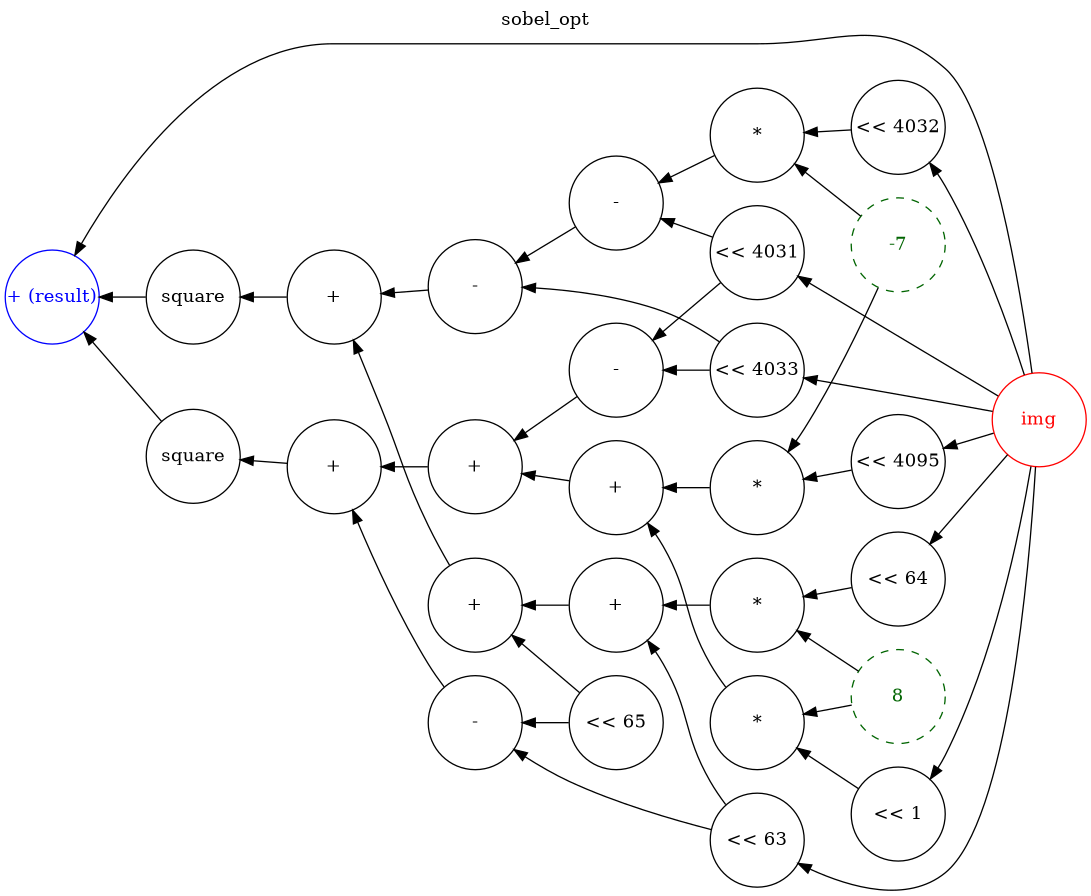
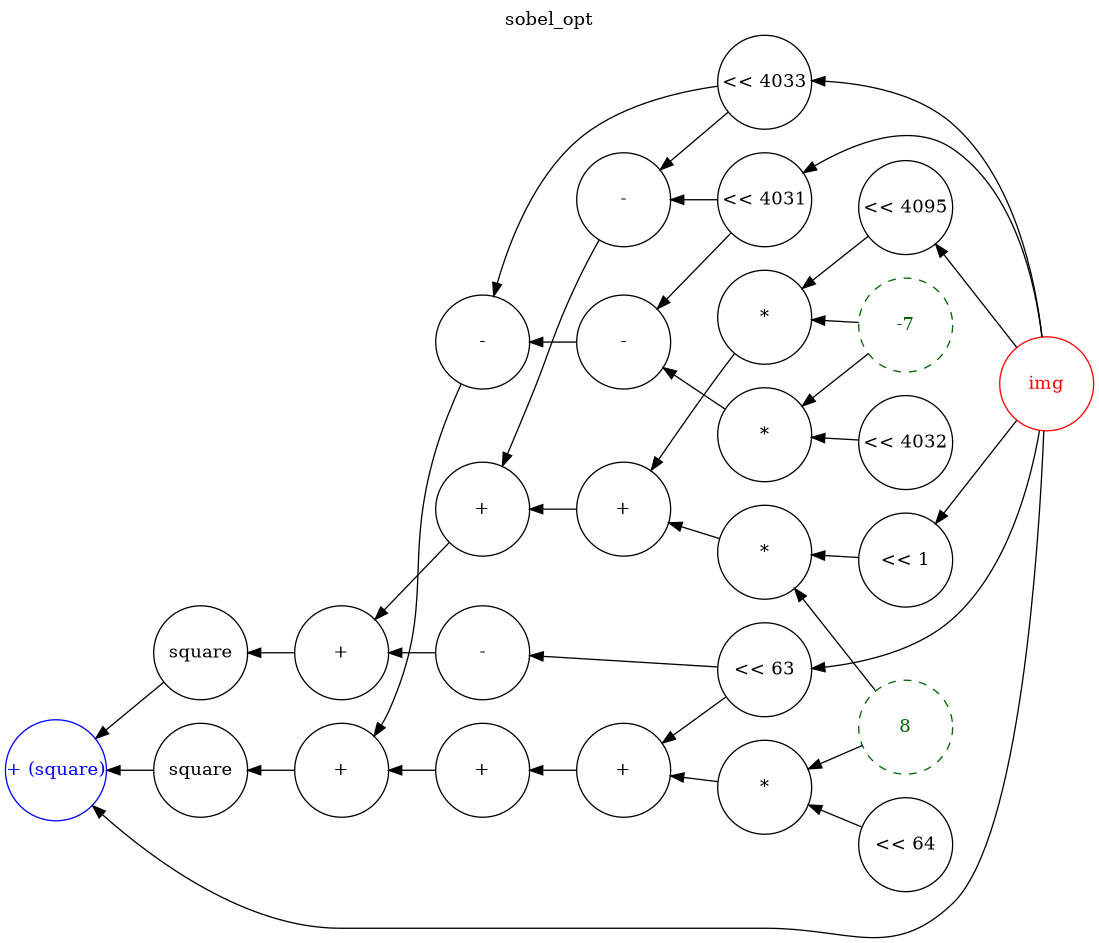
edge "img" -> "<< 4032": removed
node "+ (result)": label "+ (result)" -> "+ (square)"
edge "img" -> "<< 64": removed
node "<< 65": removed
